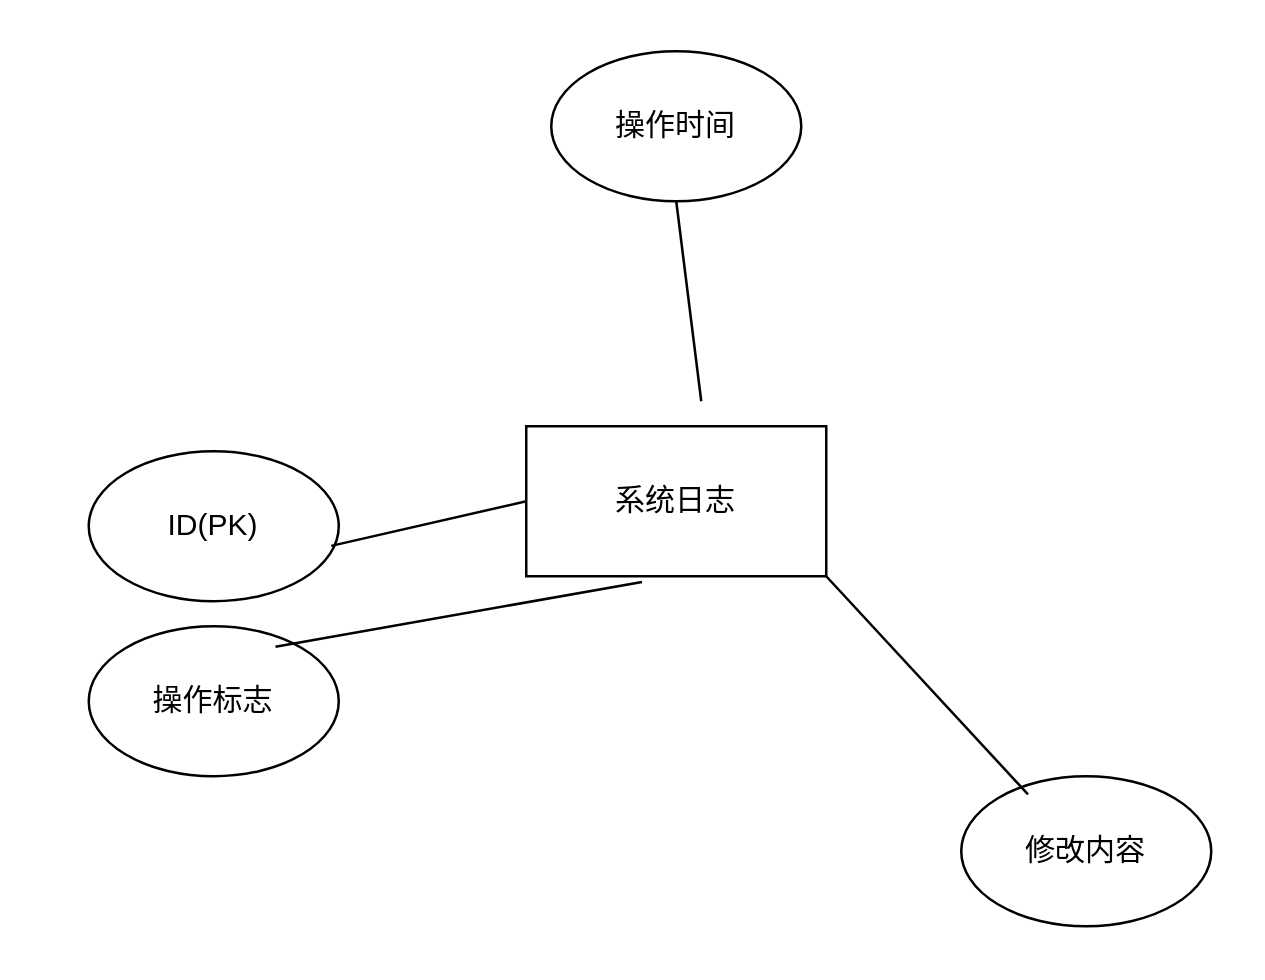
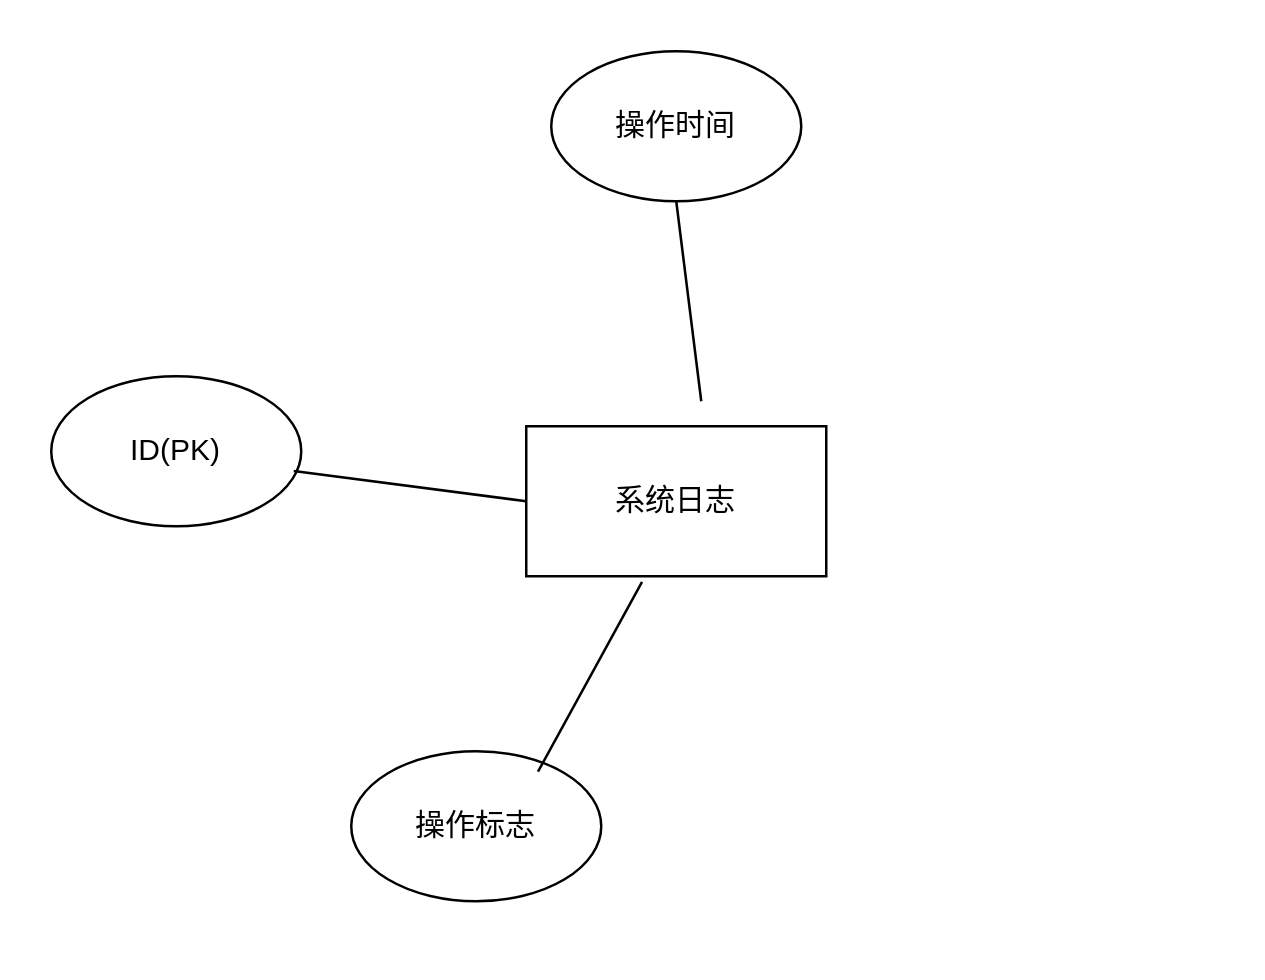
node "ID(PK)": moved (214, 526) -> (176, 451)
edge "系统日志" -- "修改内容": removed
node "操作标志": moved (214, 701) -> (476, 826)
node "修改内容": removed
